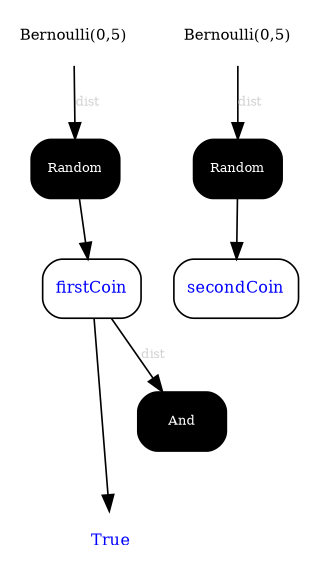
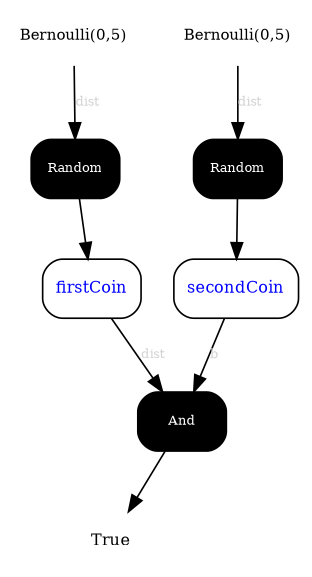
edge "secondCoin" -> "And": added, label "b"
edge "firstCoin" -> "True": now "And" -> "True"
node "True": fontcolor #0000ff -> #000000
